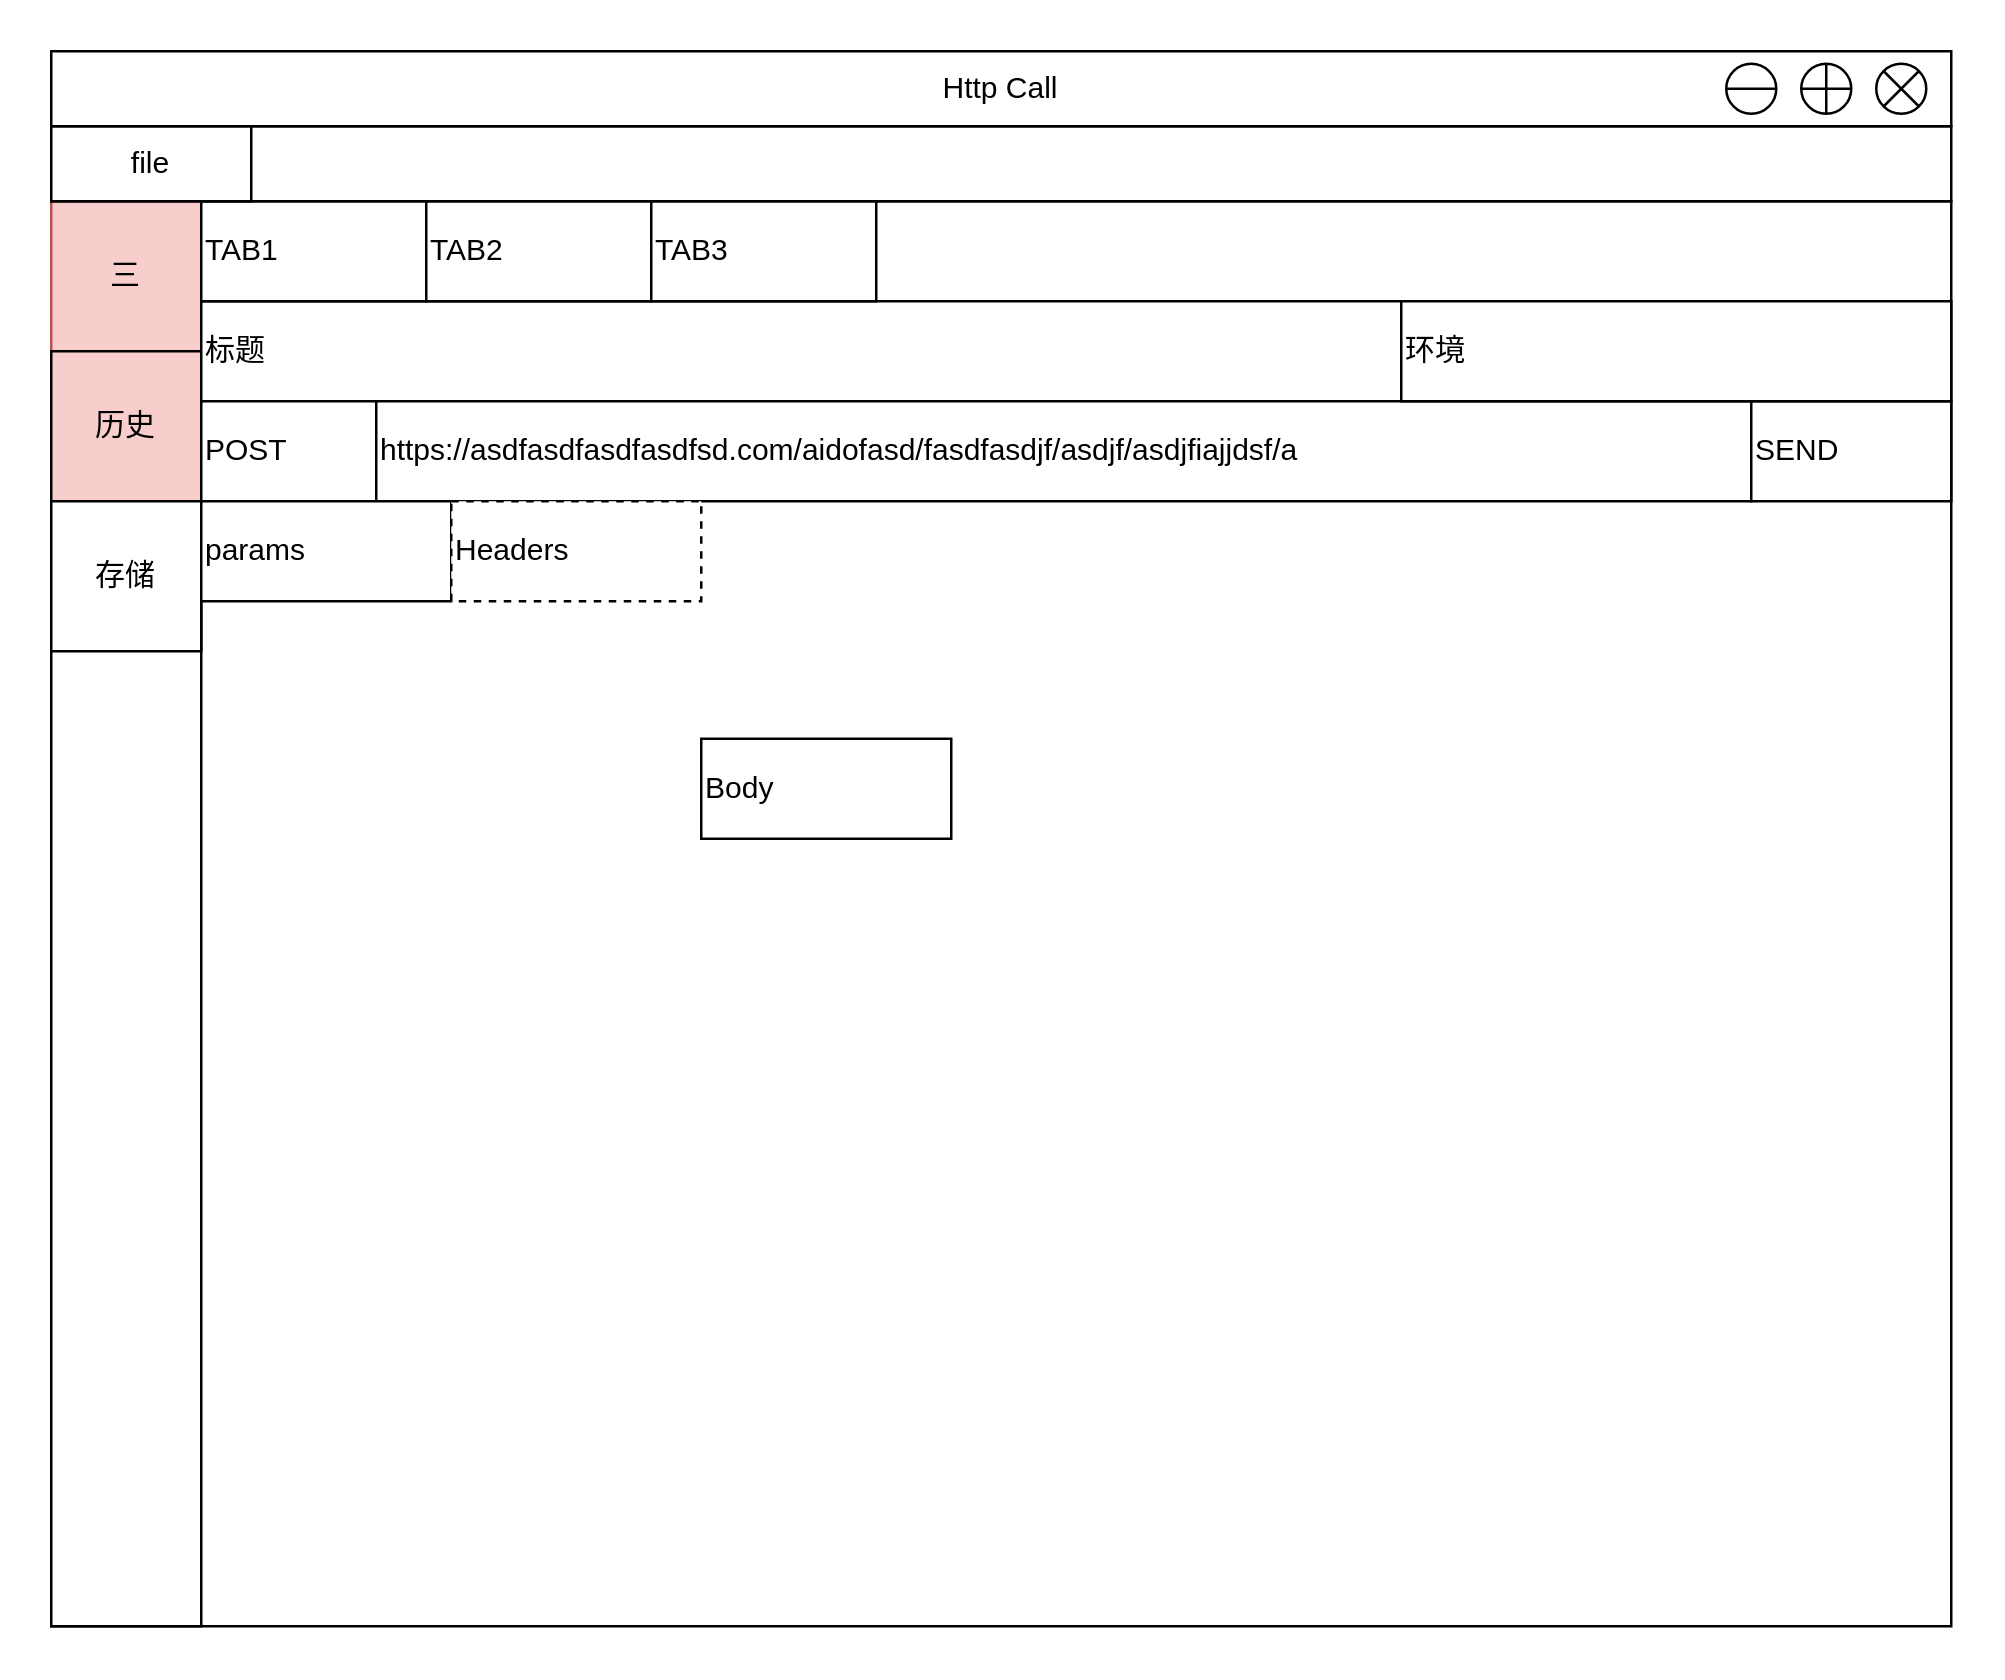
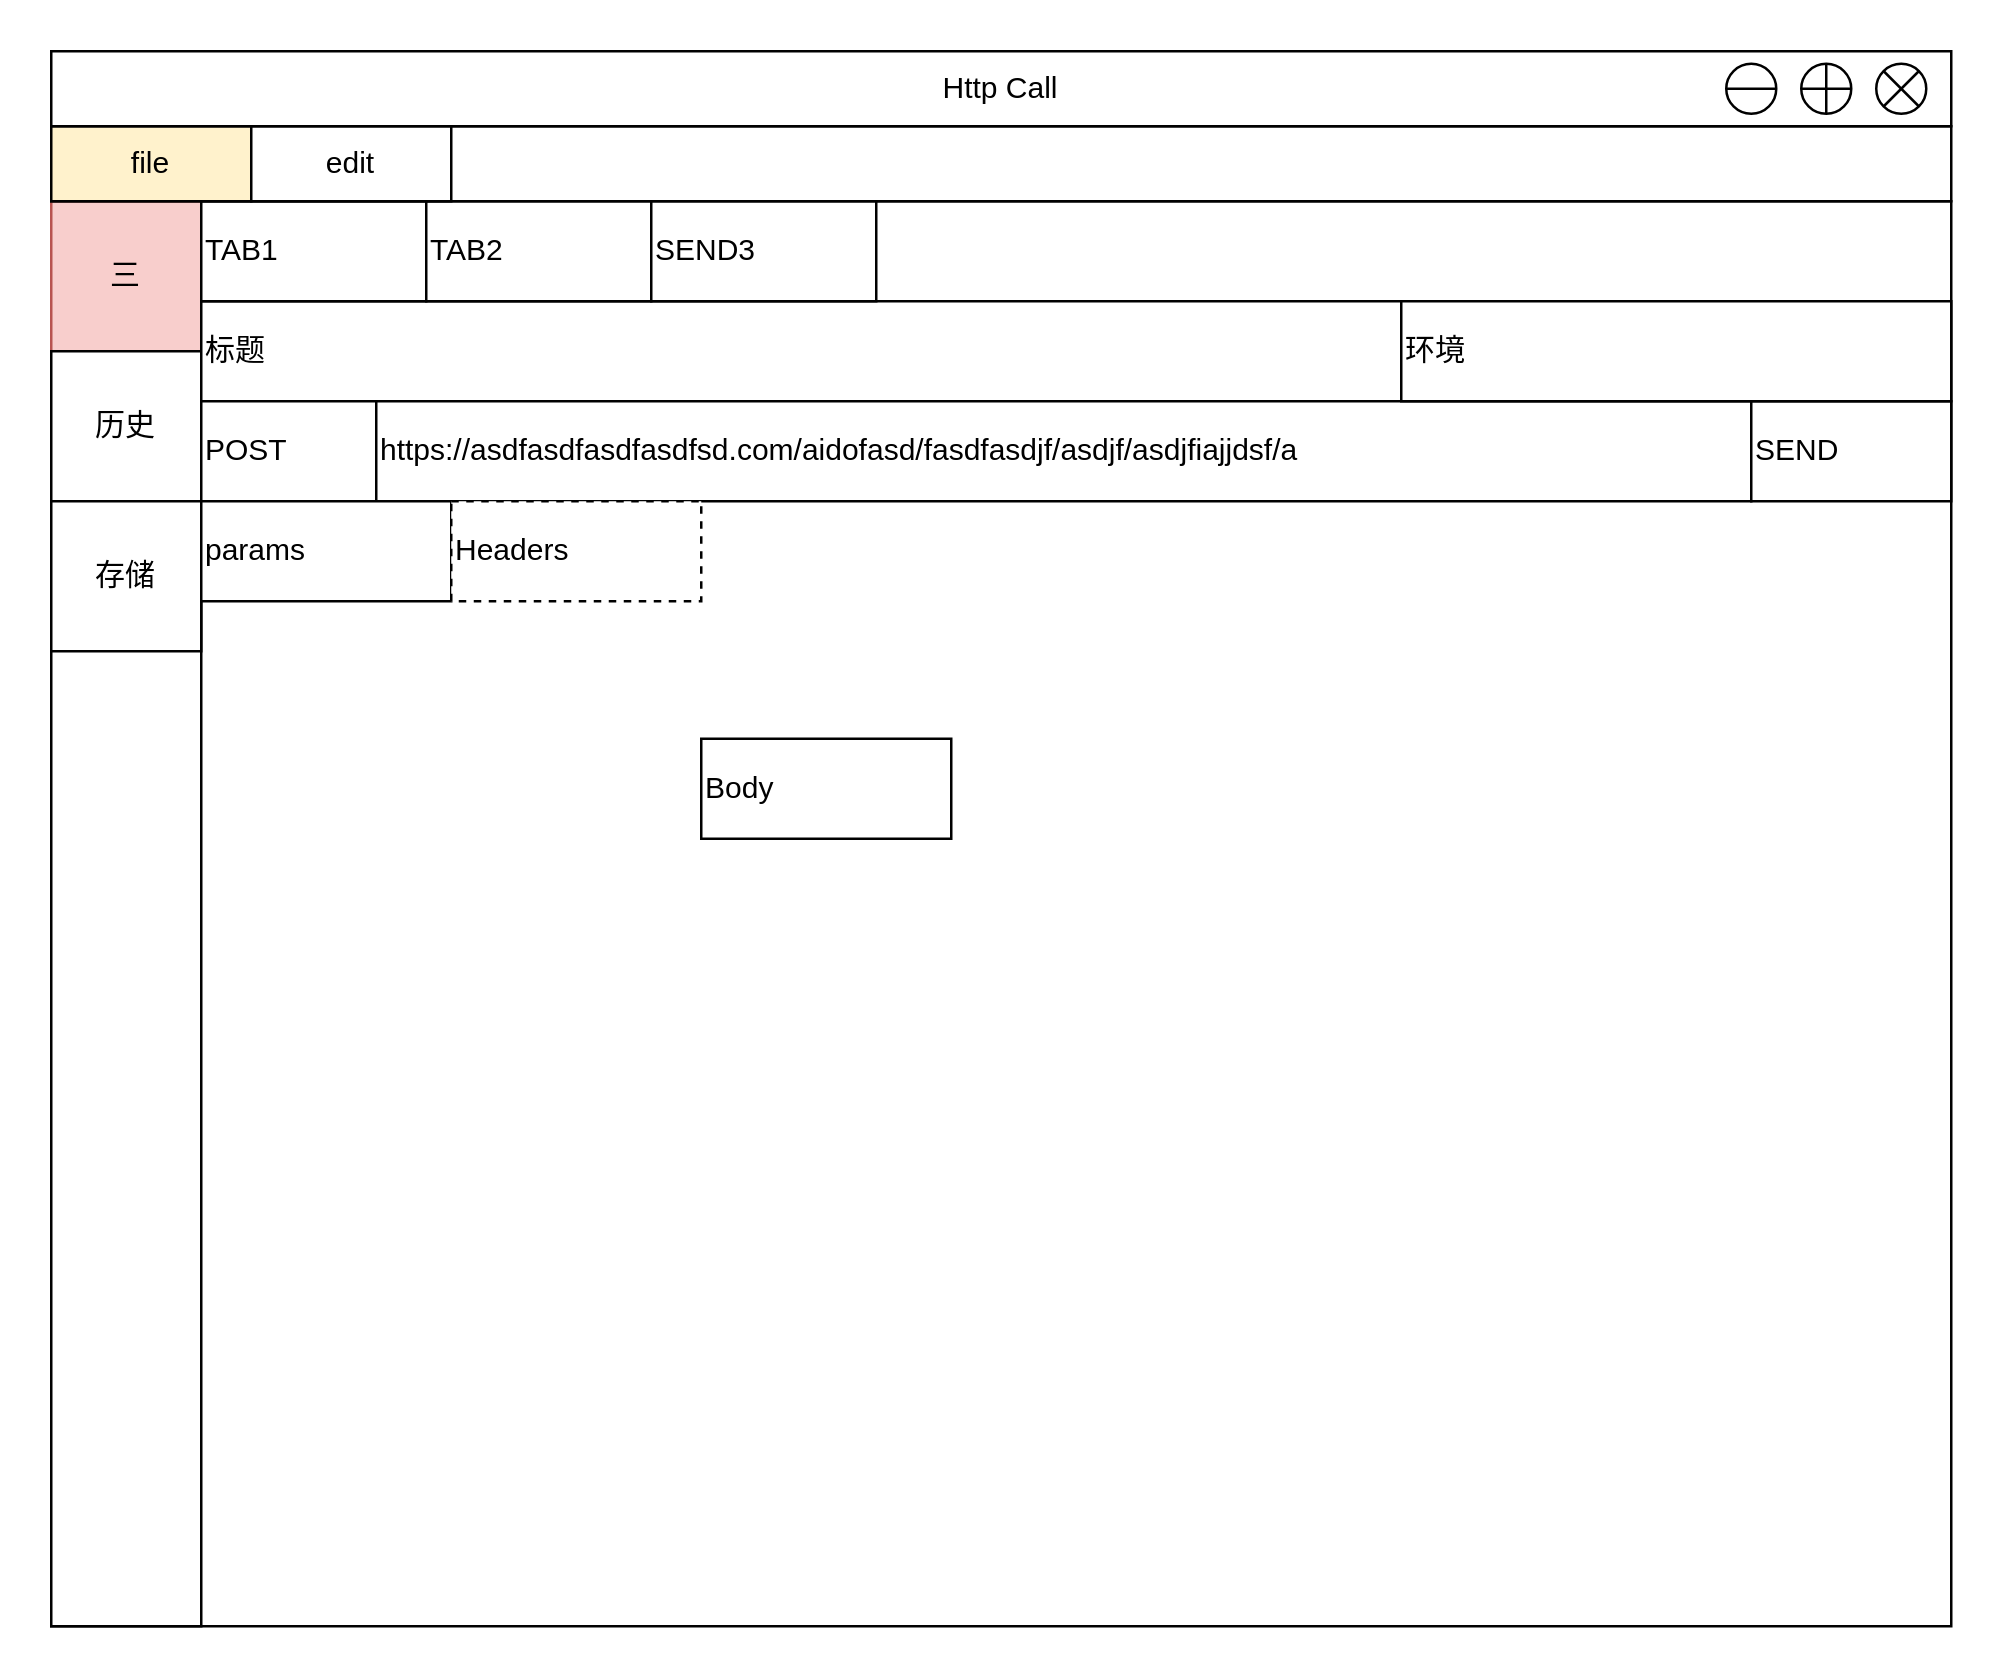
node "file": fillcolor #ffffff -> #fff2cc
node "edit": added
node "TAB3": label "TAB3" -> "SEND3"
node "历史": fillcolor #f8cecc -> #ffffff
